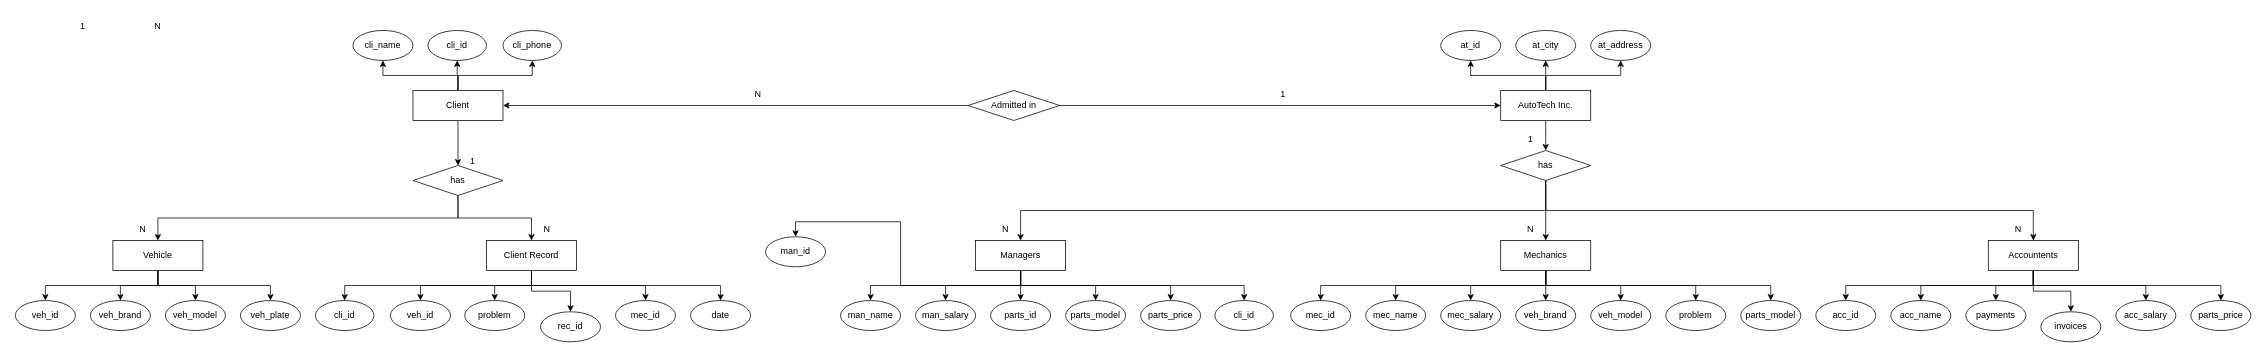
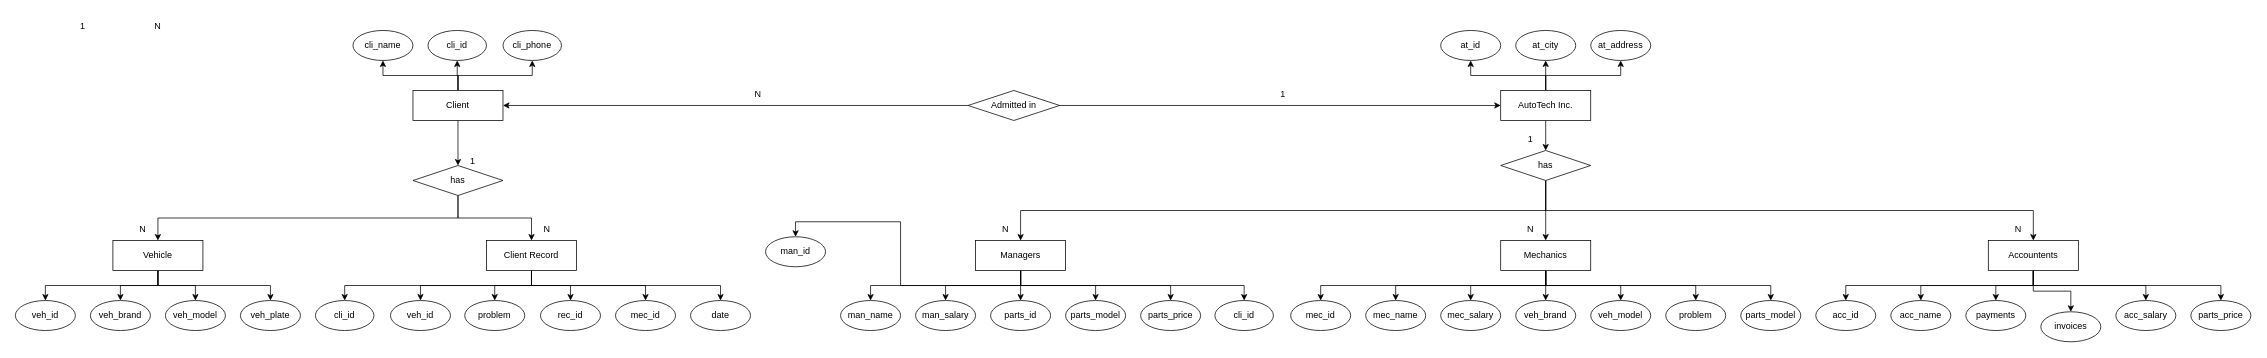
node "rec_id": moved (570, 327) -> (570, 315)
